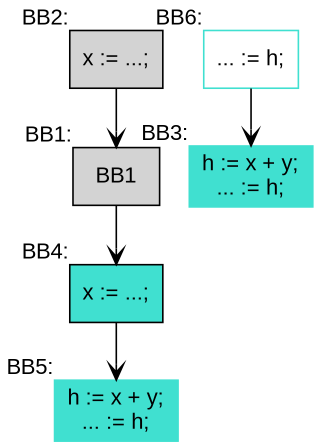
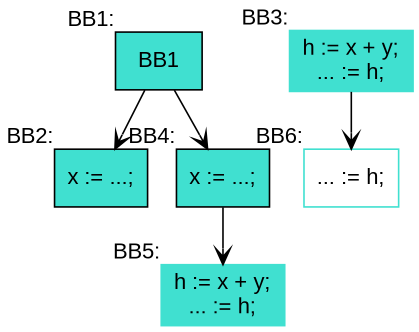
node "x := ...; BB2:": fillcolor lightgrey -> Turquoise
edge "... := h; BB6:" -> "h := x + y; ... := h; BB3:": reversed
edge "x := ...; BB2:" -> "BB1 BB1:": reversed
node "BB1 BB1:": fillcolor lightgrey -> Turquoise
